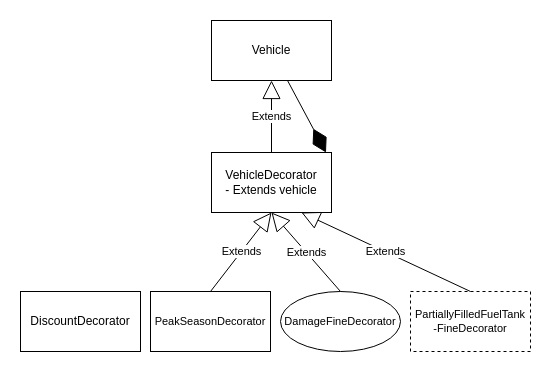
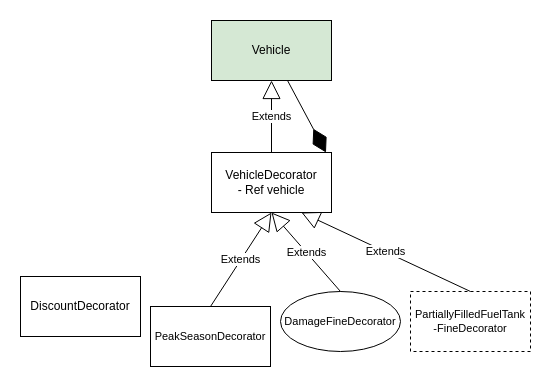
node "Vehicle": fillcolor #ffffff -> #d5e8d4
node "VehicleDecorator - Extends vehicle": label "VehicleDecorator - Extends vehicle" -> "VehicleDecorator - Ref vehicle"
node "DiscountDecorator": moved (81, 322) -> (81, 307)
node "PeakSeasonDecorator": moved (211, 322) -> (211, 337)
